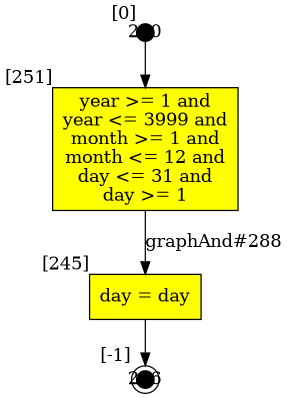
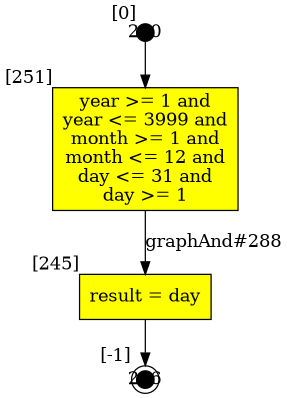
node "day = day [245]": label "day = day [245]" -> "result = day [245]"
